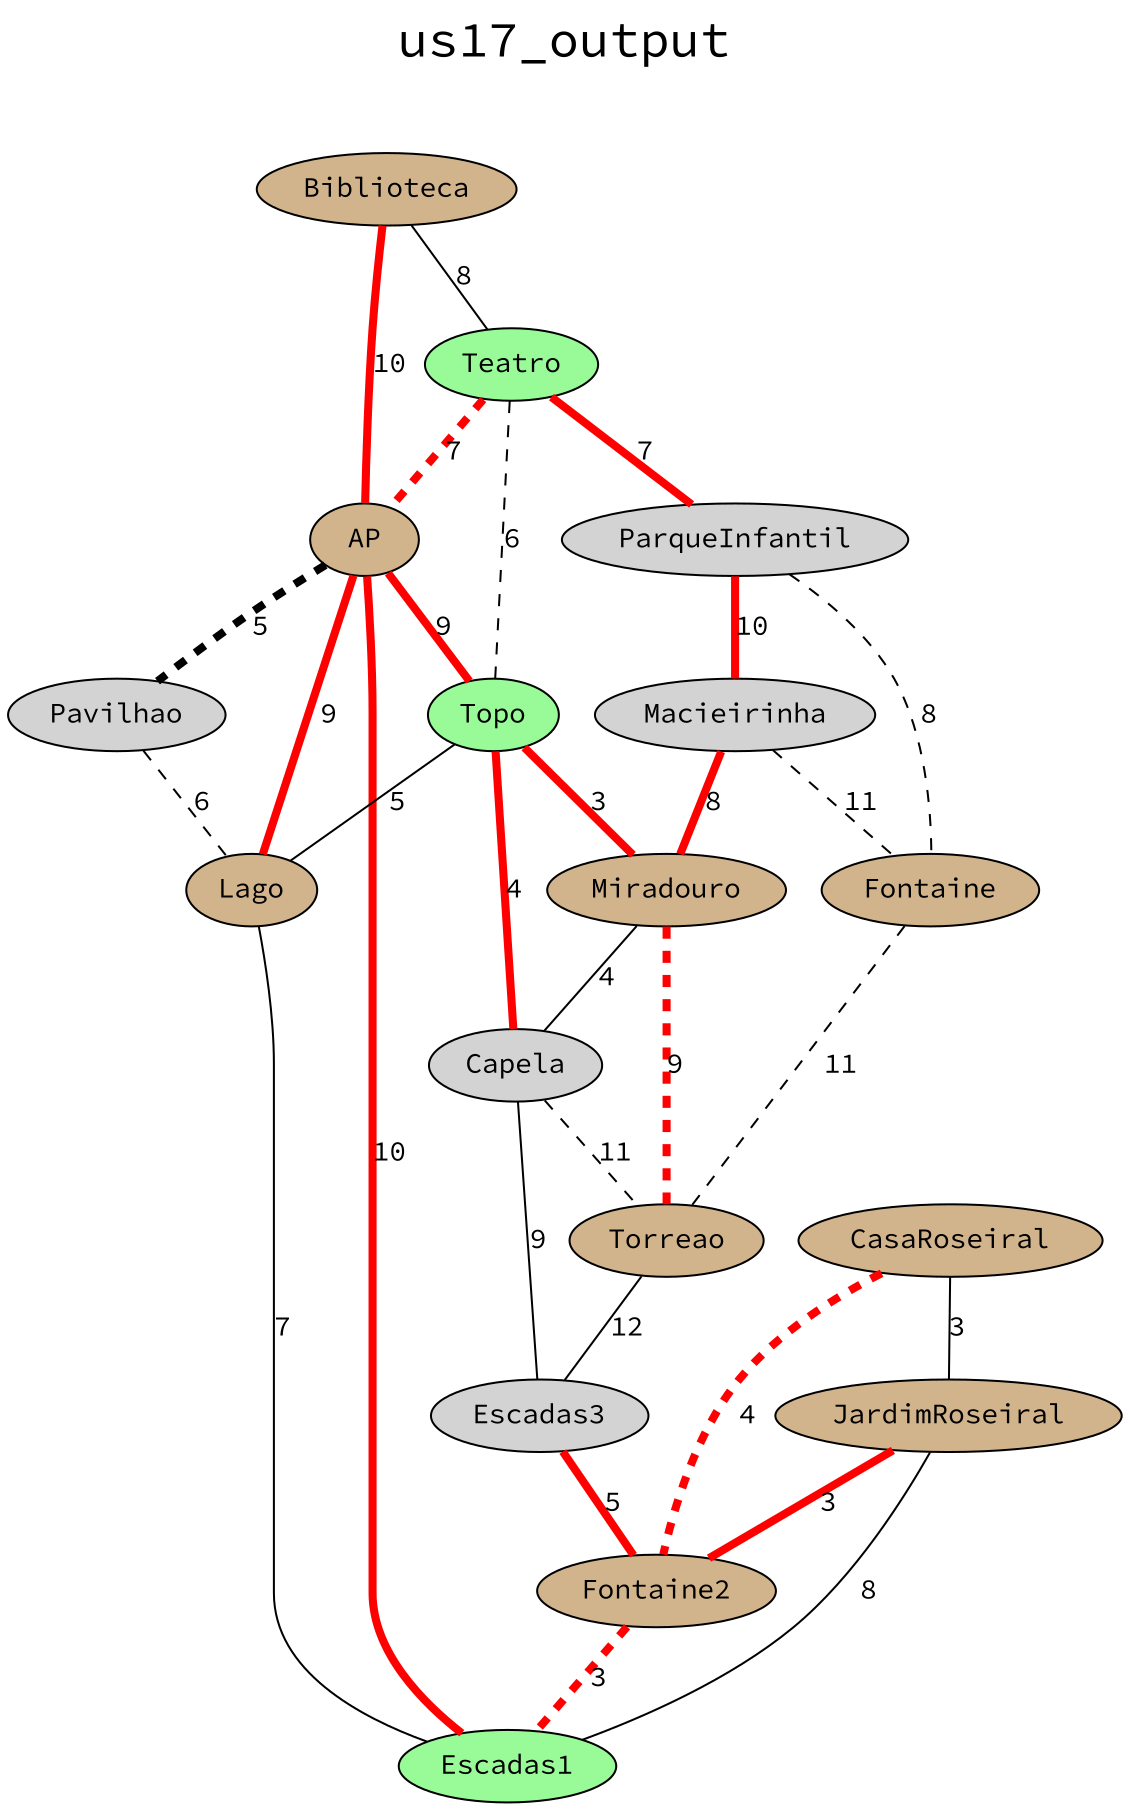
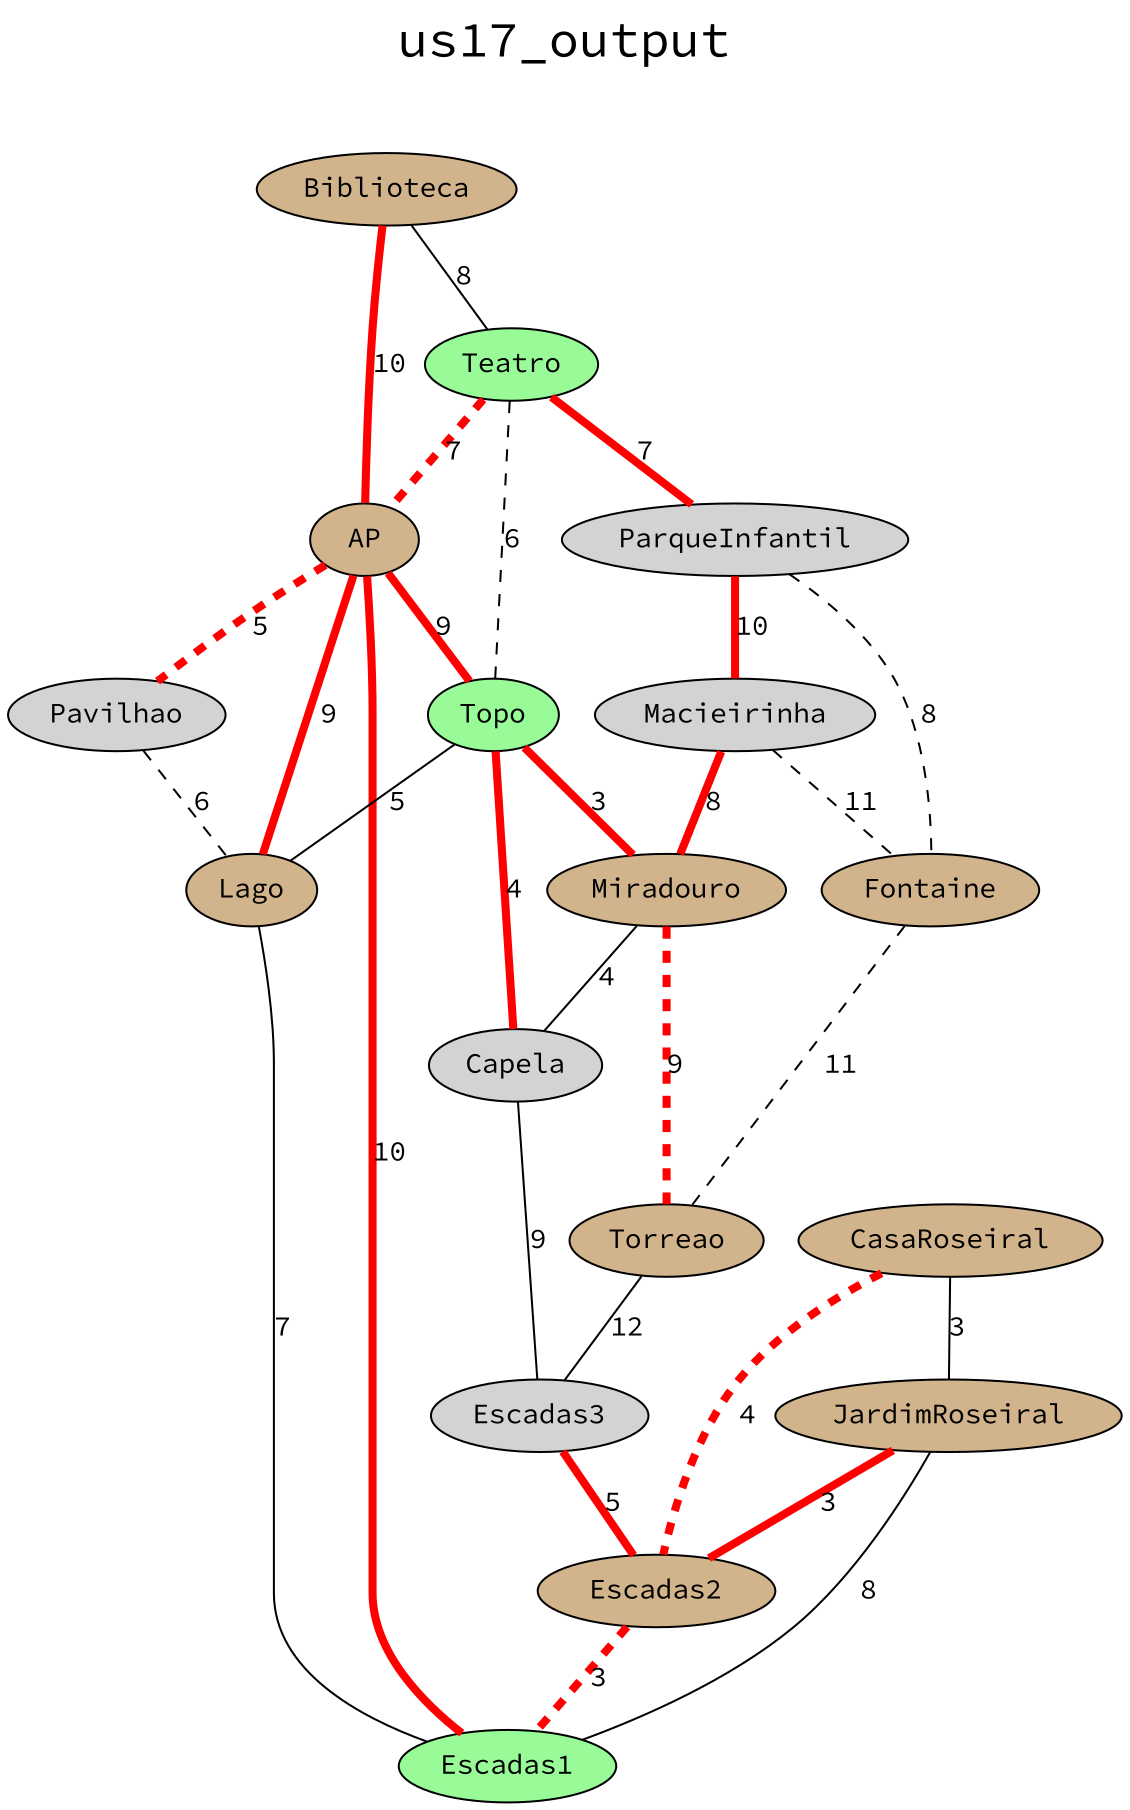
edge "AP" -- "Pavilhao": color black -> red
edge "Capela" -- "Torreao": removed, label "11"
node "Fontaine2": label "Fontaine2" -> "Escadas2"
